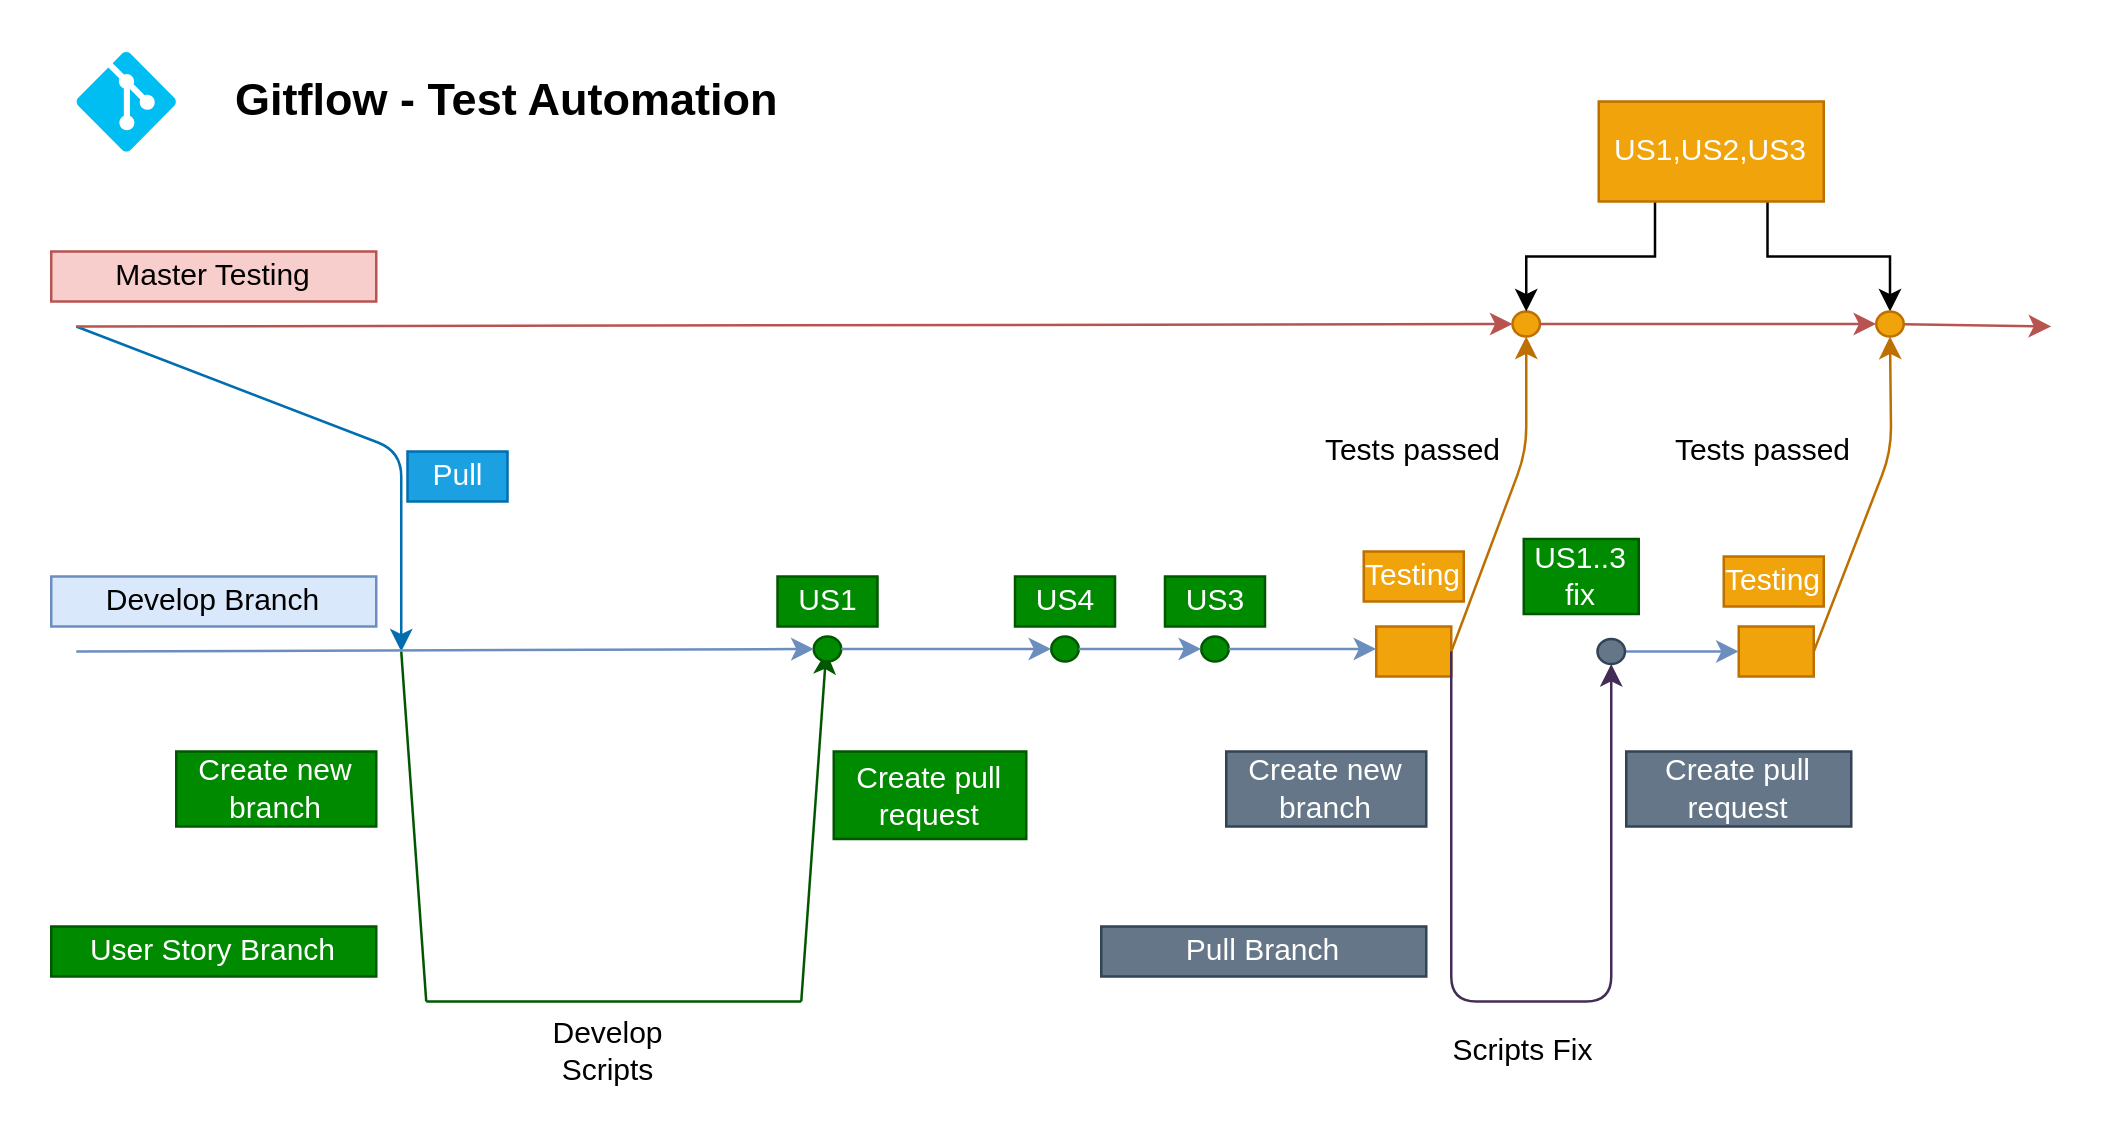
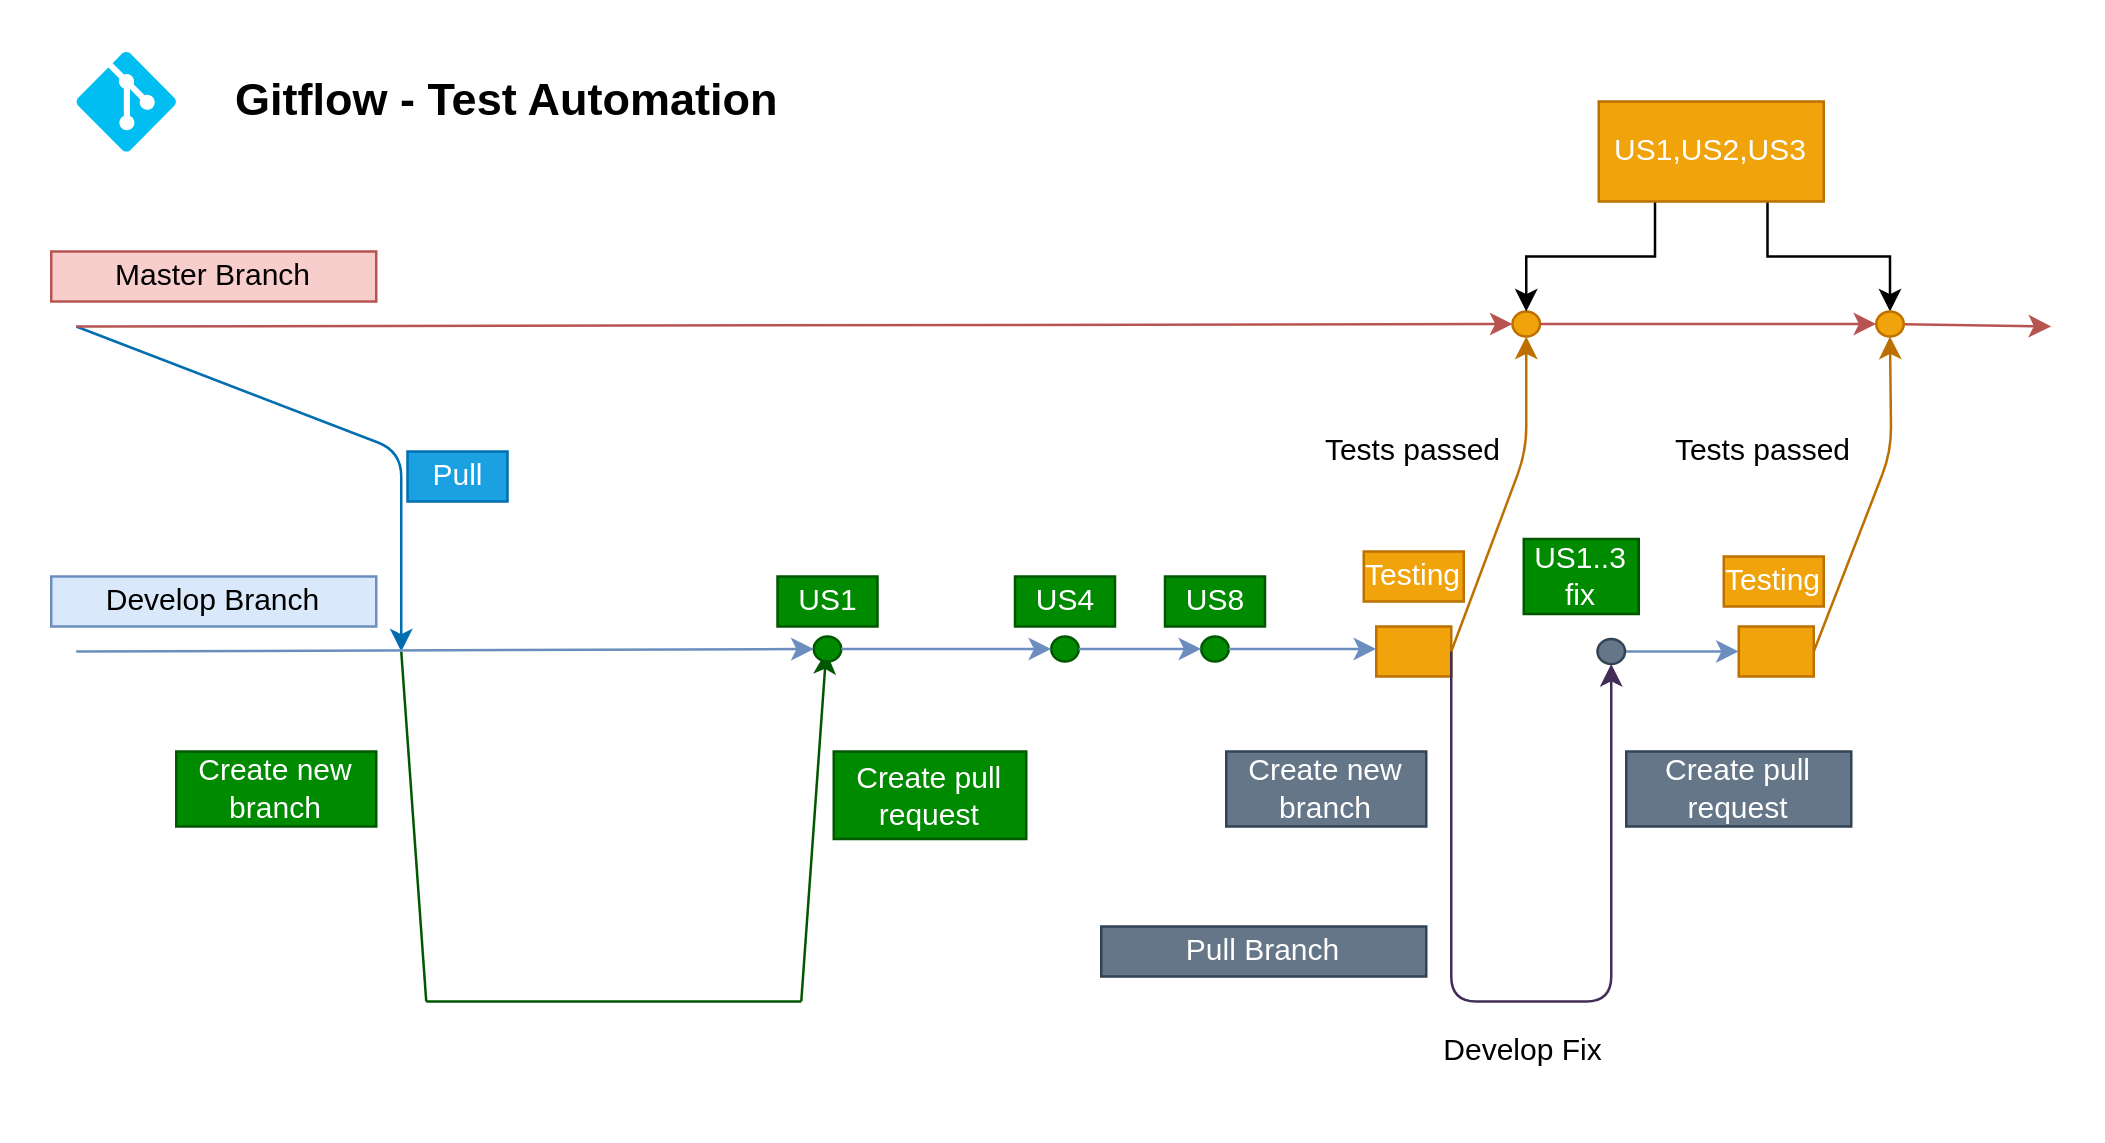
node "Master Testing": label "Master Testing" -> "Master Branch"
node "US3": label "US3" -> "US8"
node "User Story Branch": removed
node "Develop Scripts": removed
node "Scripts Fix": label "Scripts Fix" -> "Develop Fix"
